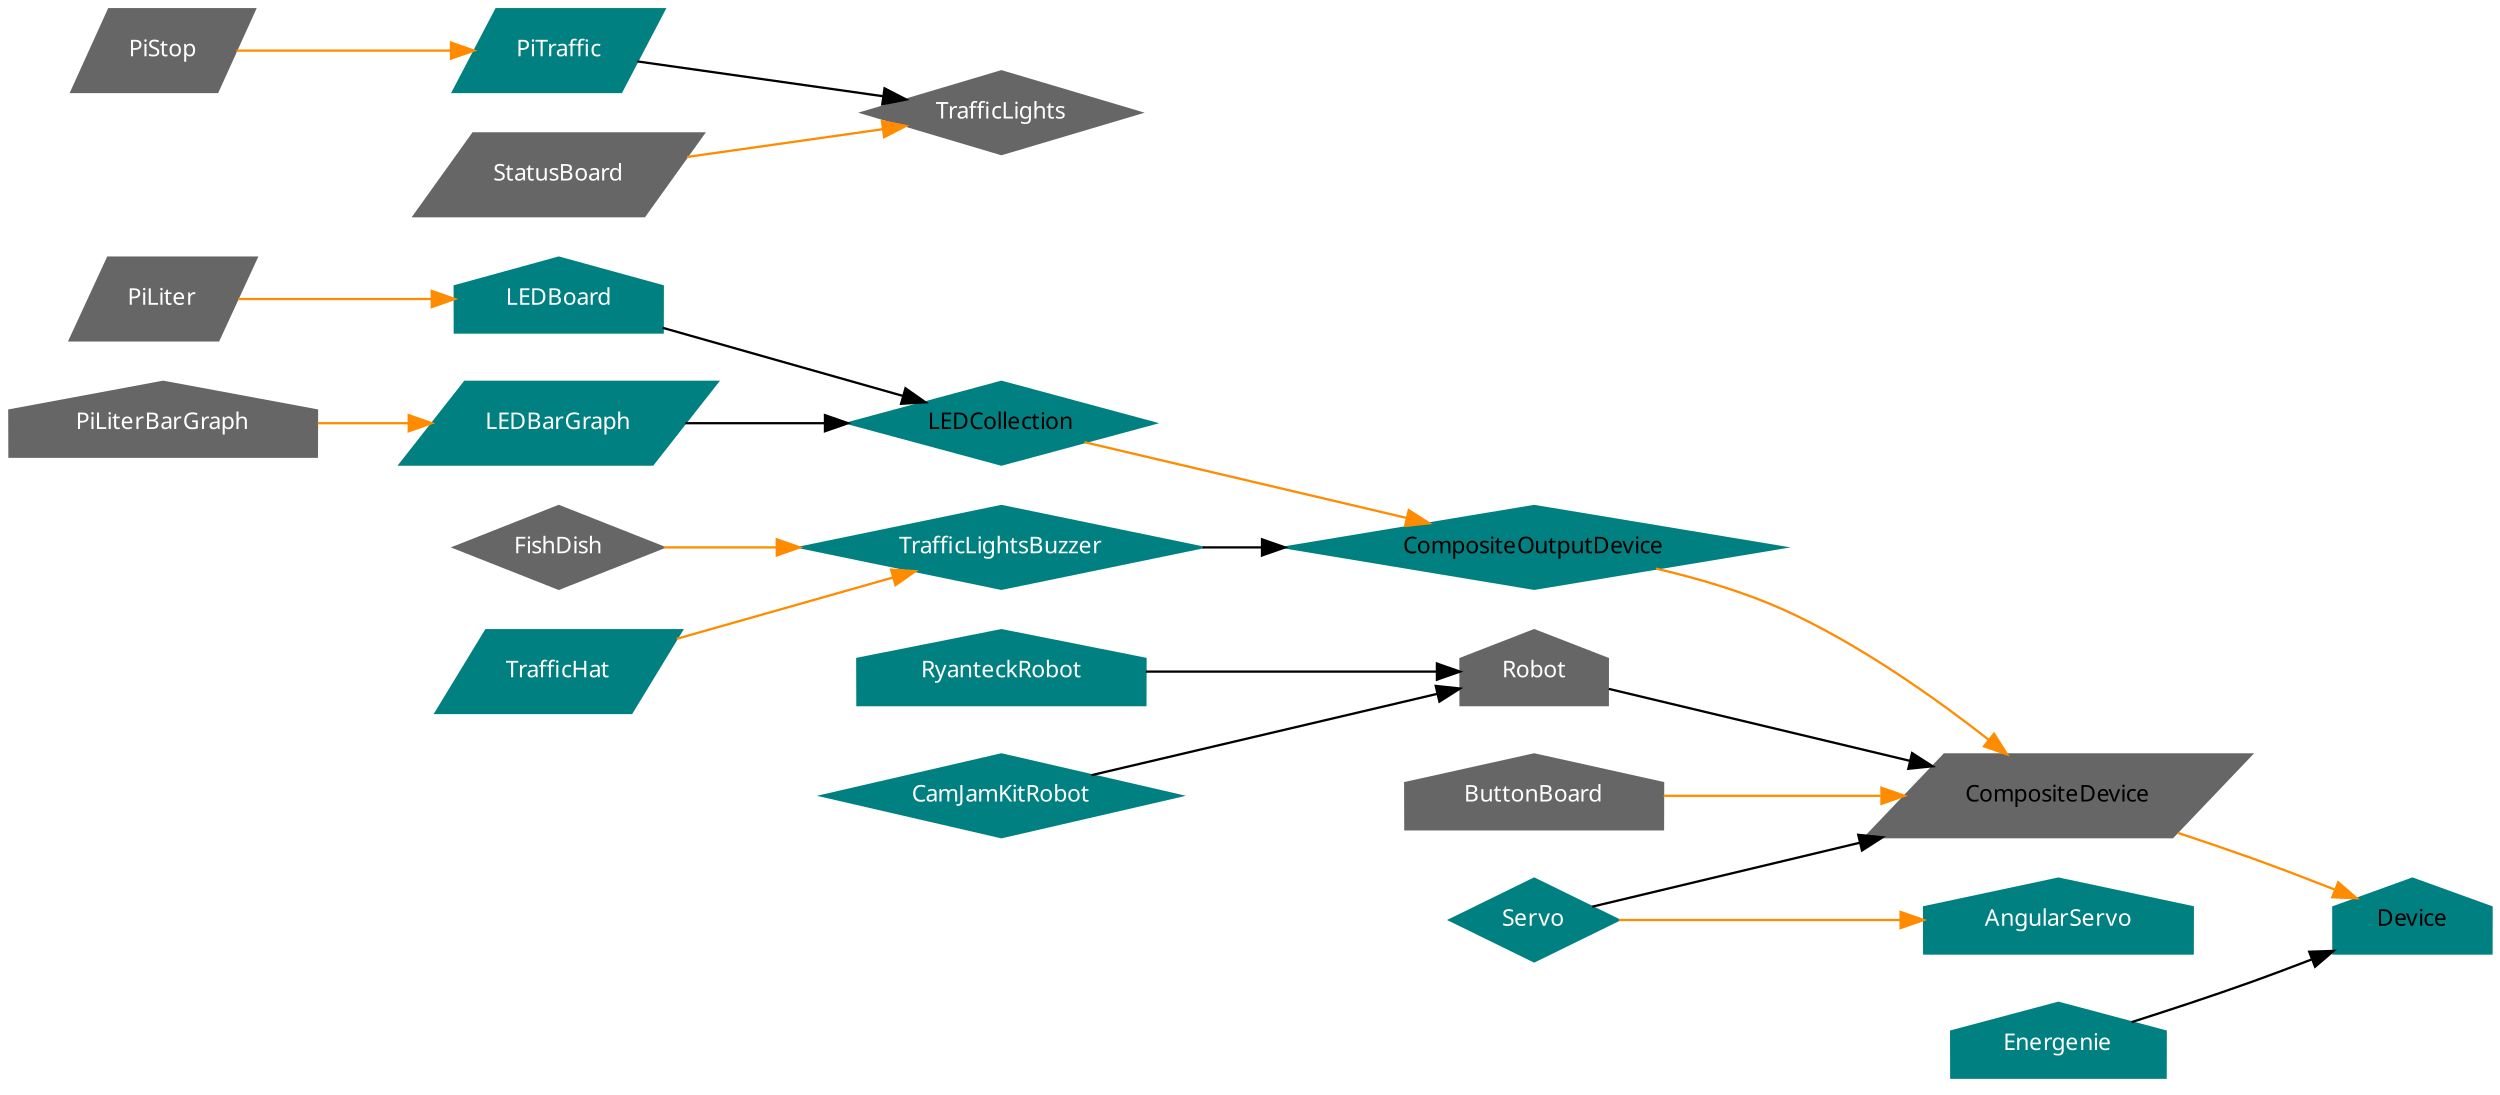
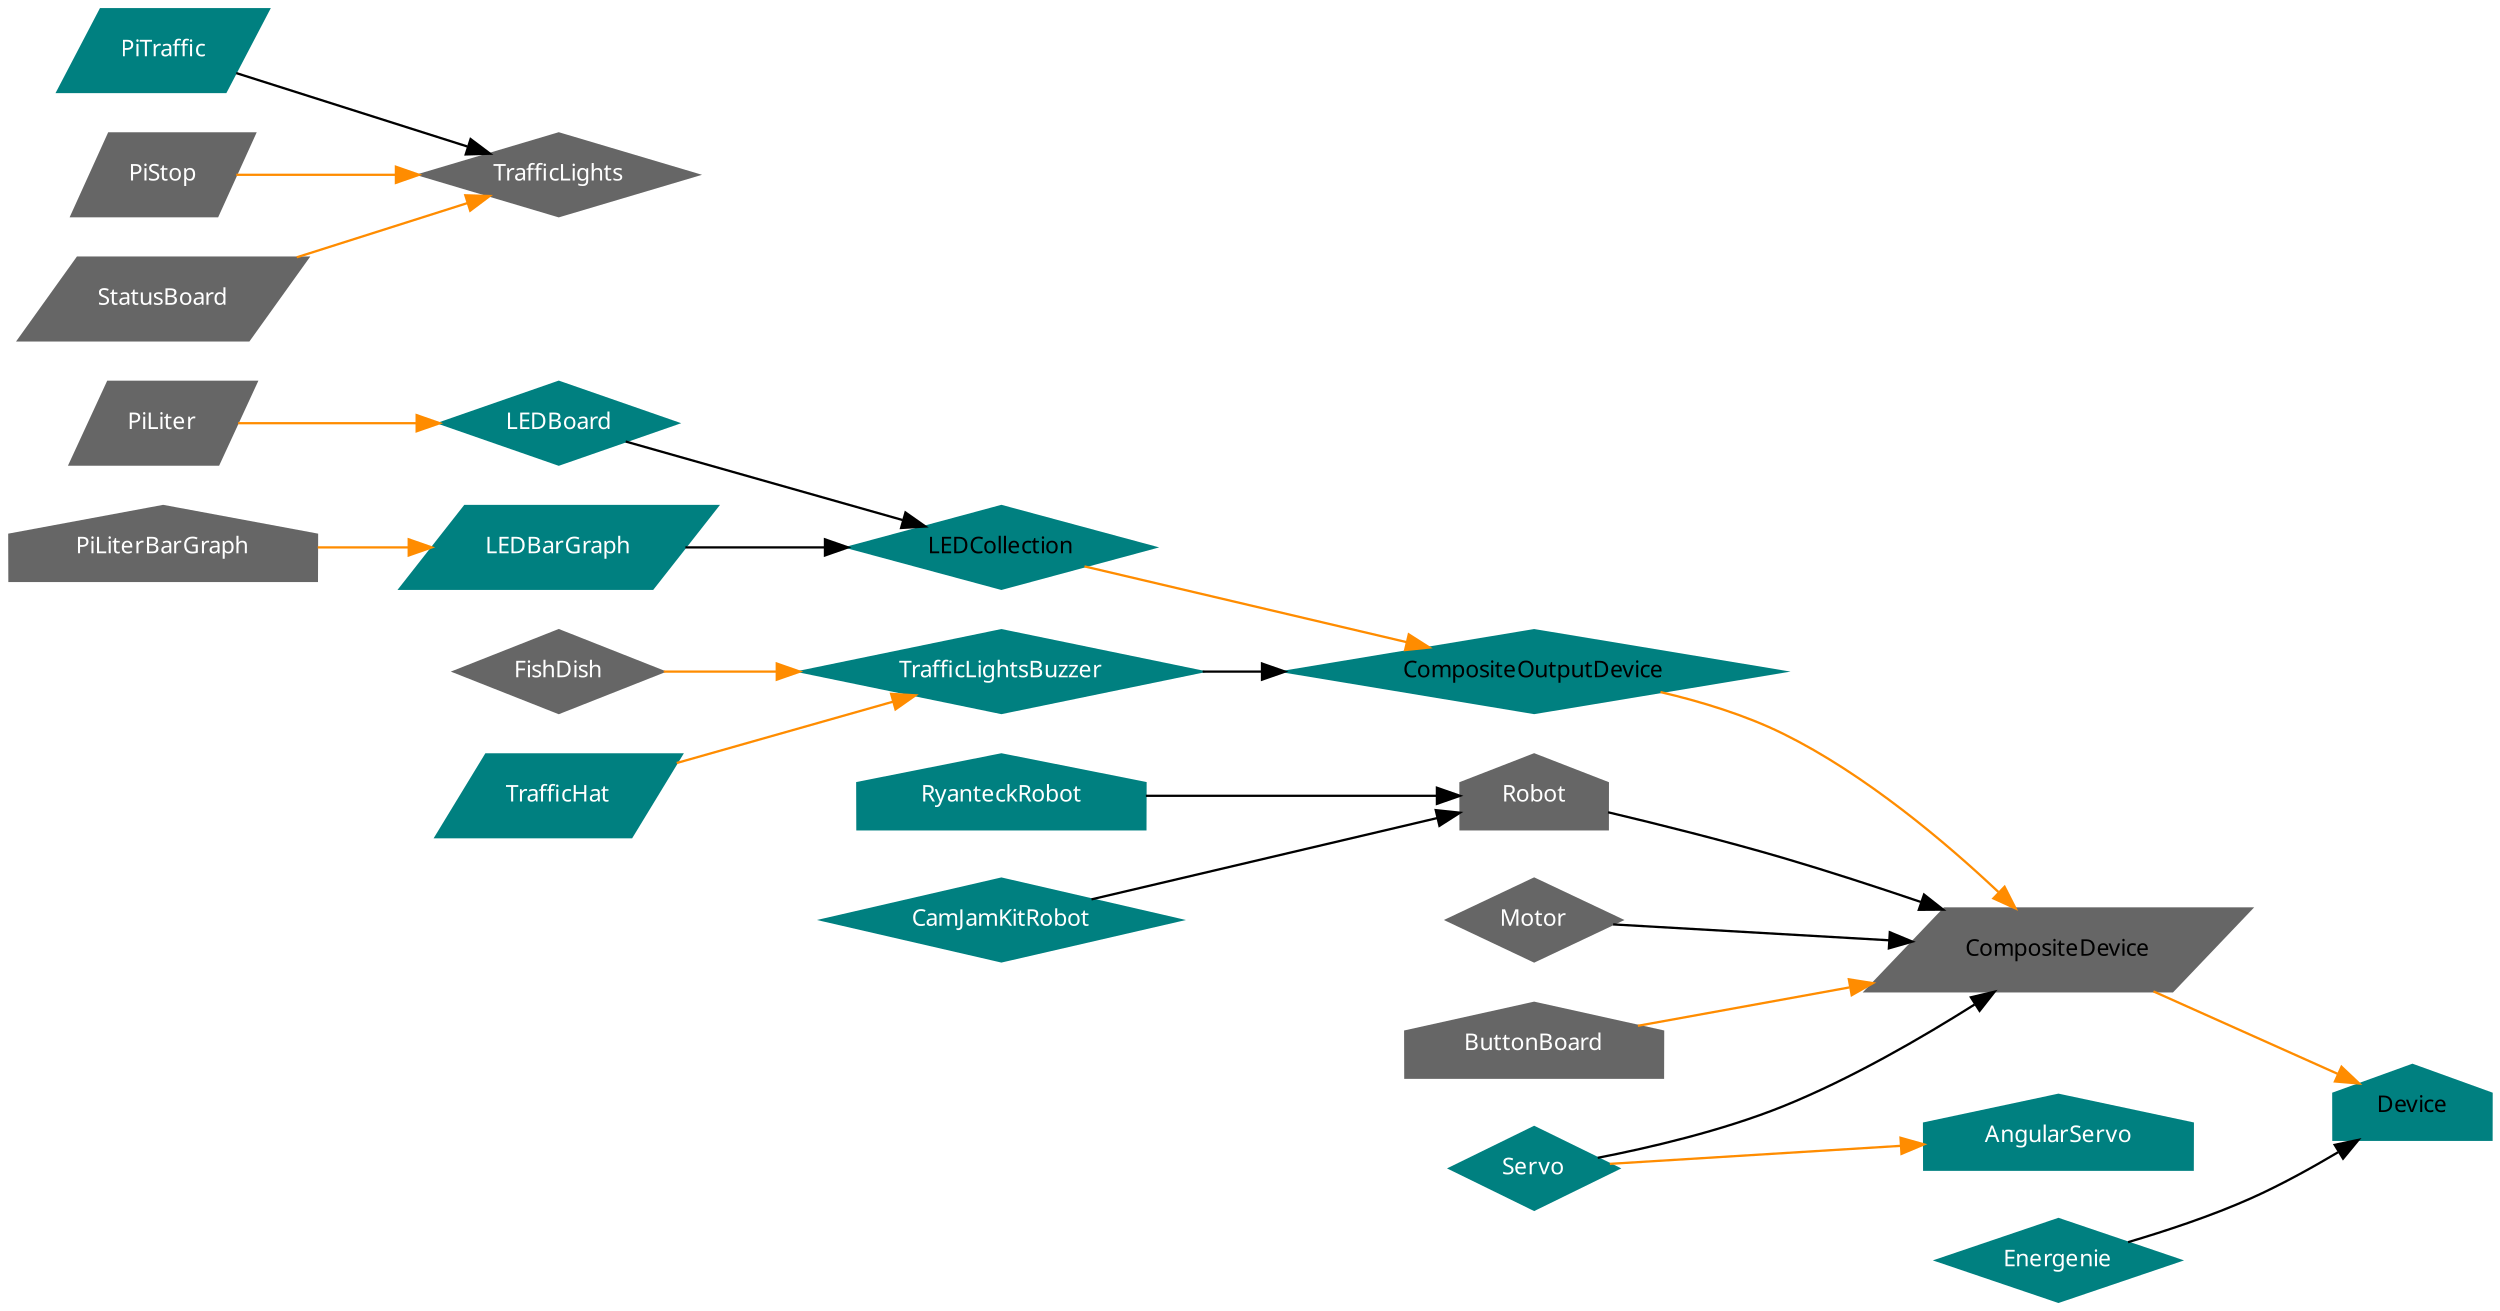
edge "PiStop" -> "PiTraffic": now "PiStop" -> "TrafficLights"
node "LEDBoard": shape house -> diamond
node "Motor": added
node "Energenie": shape house -> diamond
